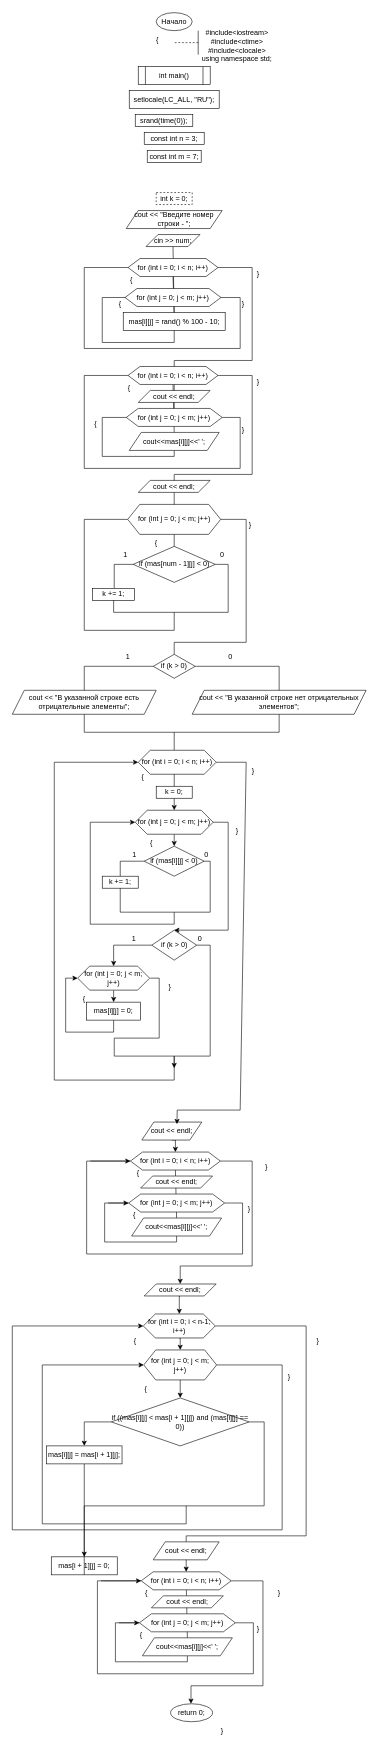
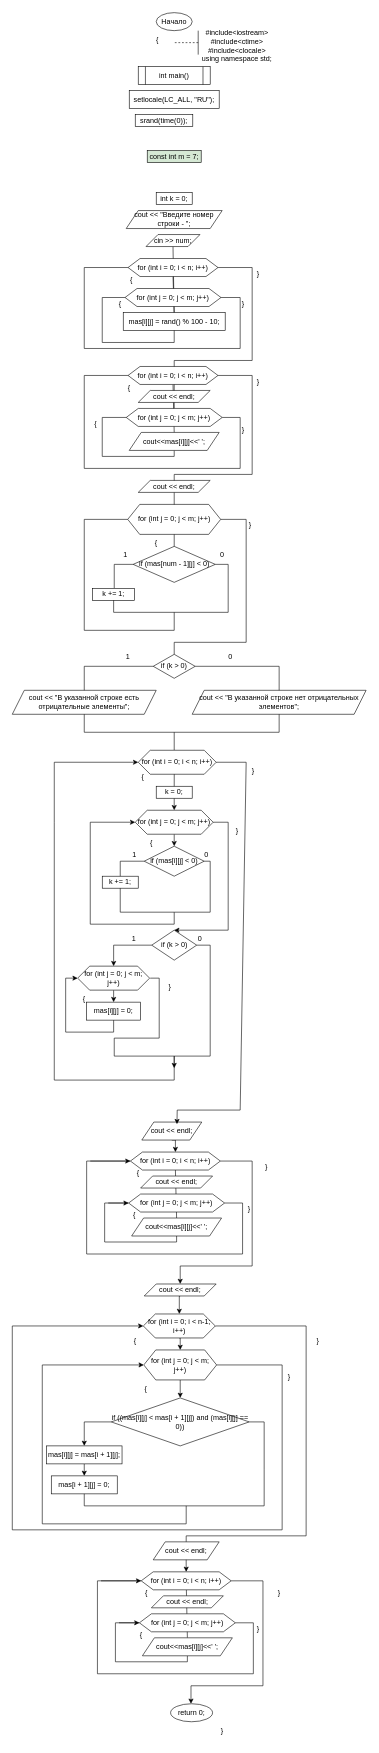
node "const int n = 3;": removed
node "const int m = 7;": fillcolor #ffffff -> #d5e8d4
node "int k = 0;": style dashed -> solid
node "mas[i + 1][j] = 0;": moved (84, 1566) -> (84, 1485)
